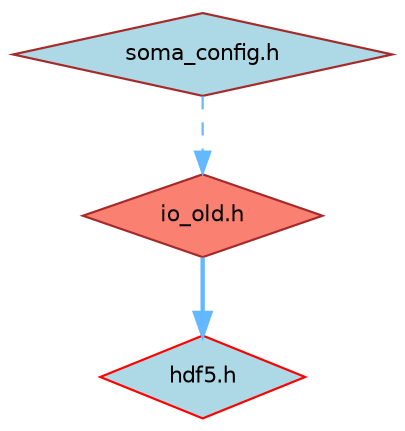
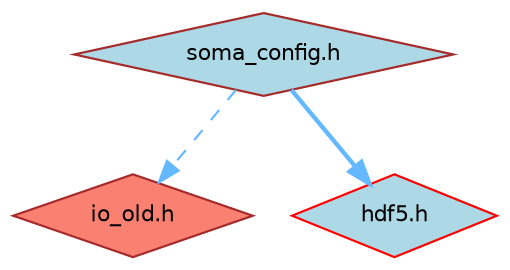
edge "io_old.h" -> "hdf5.h": now "soma_config.h" -> "hdf5.h"
